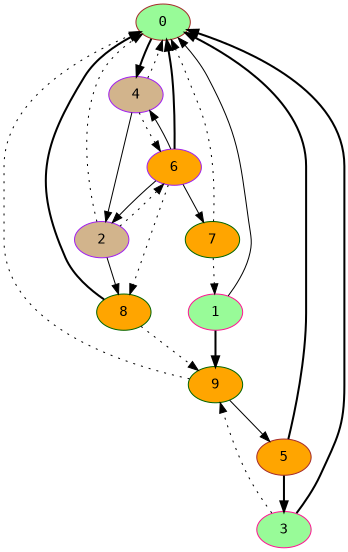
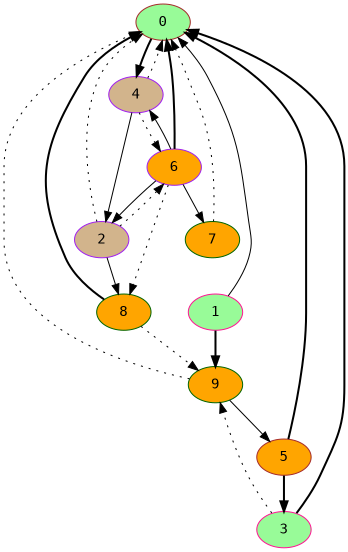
edge "7" -> "1": removed
